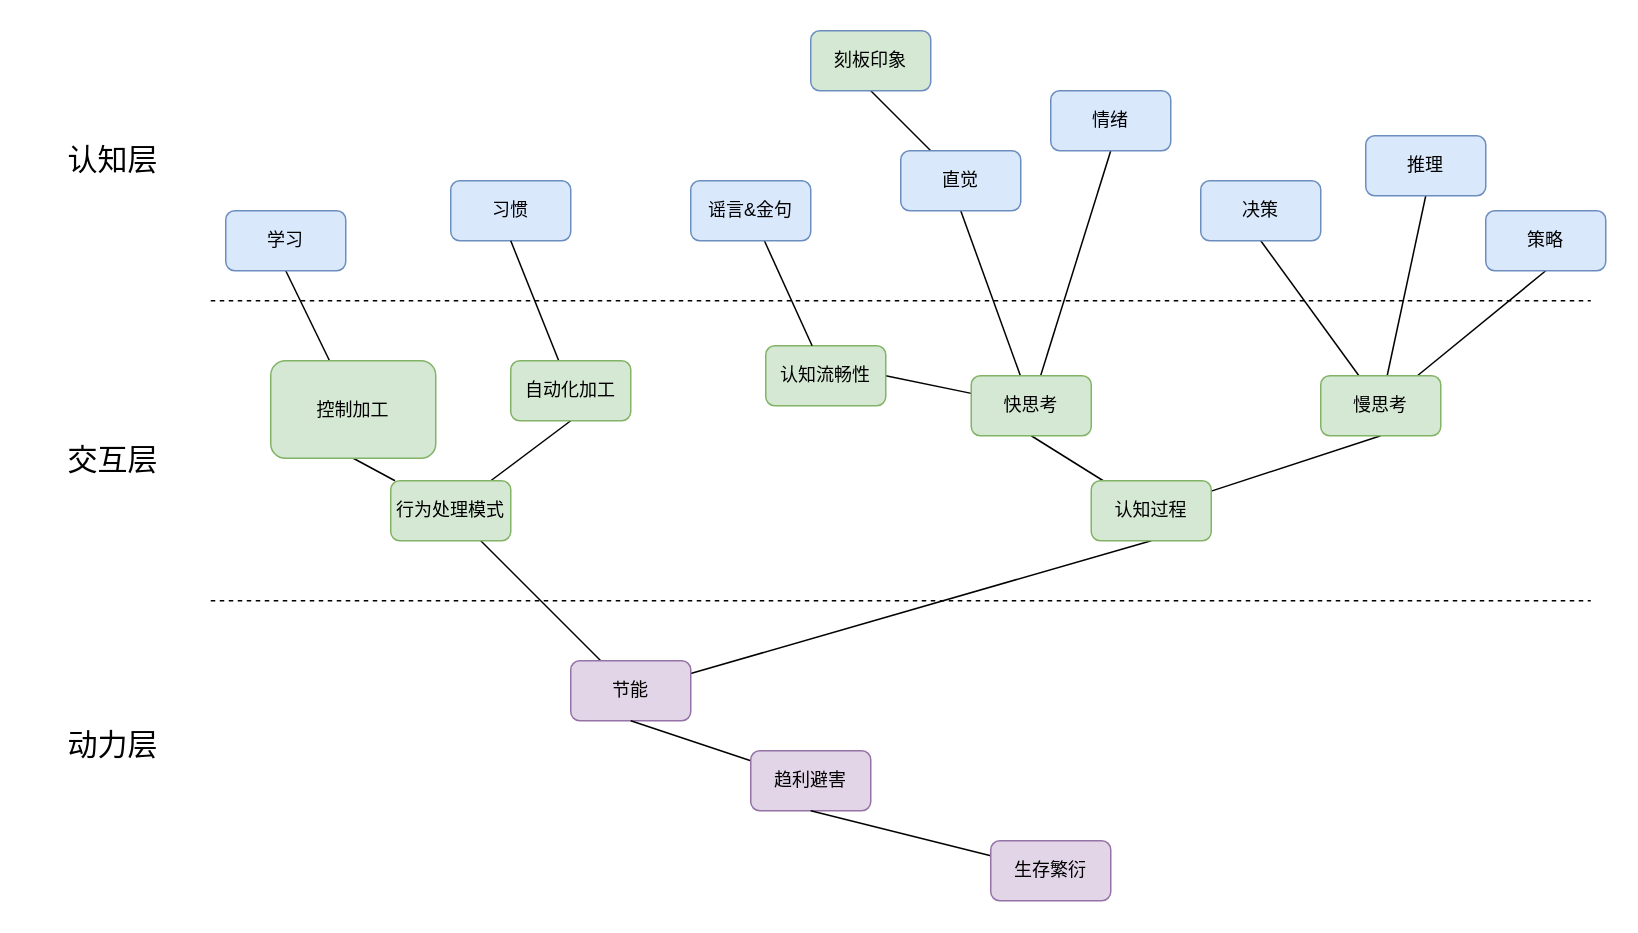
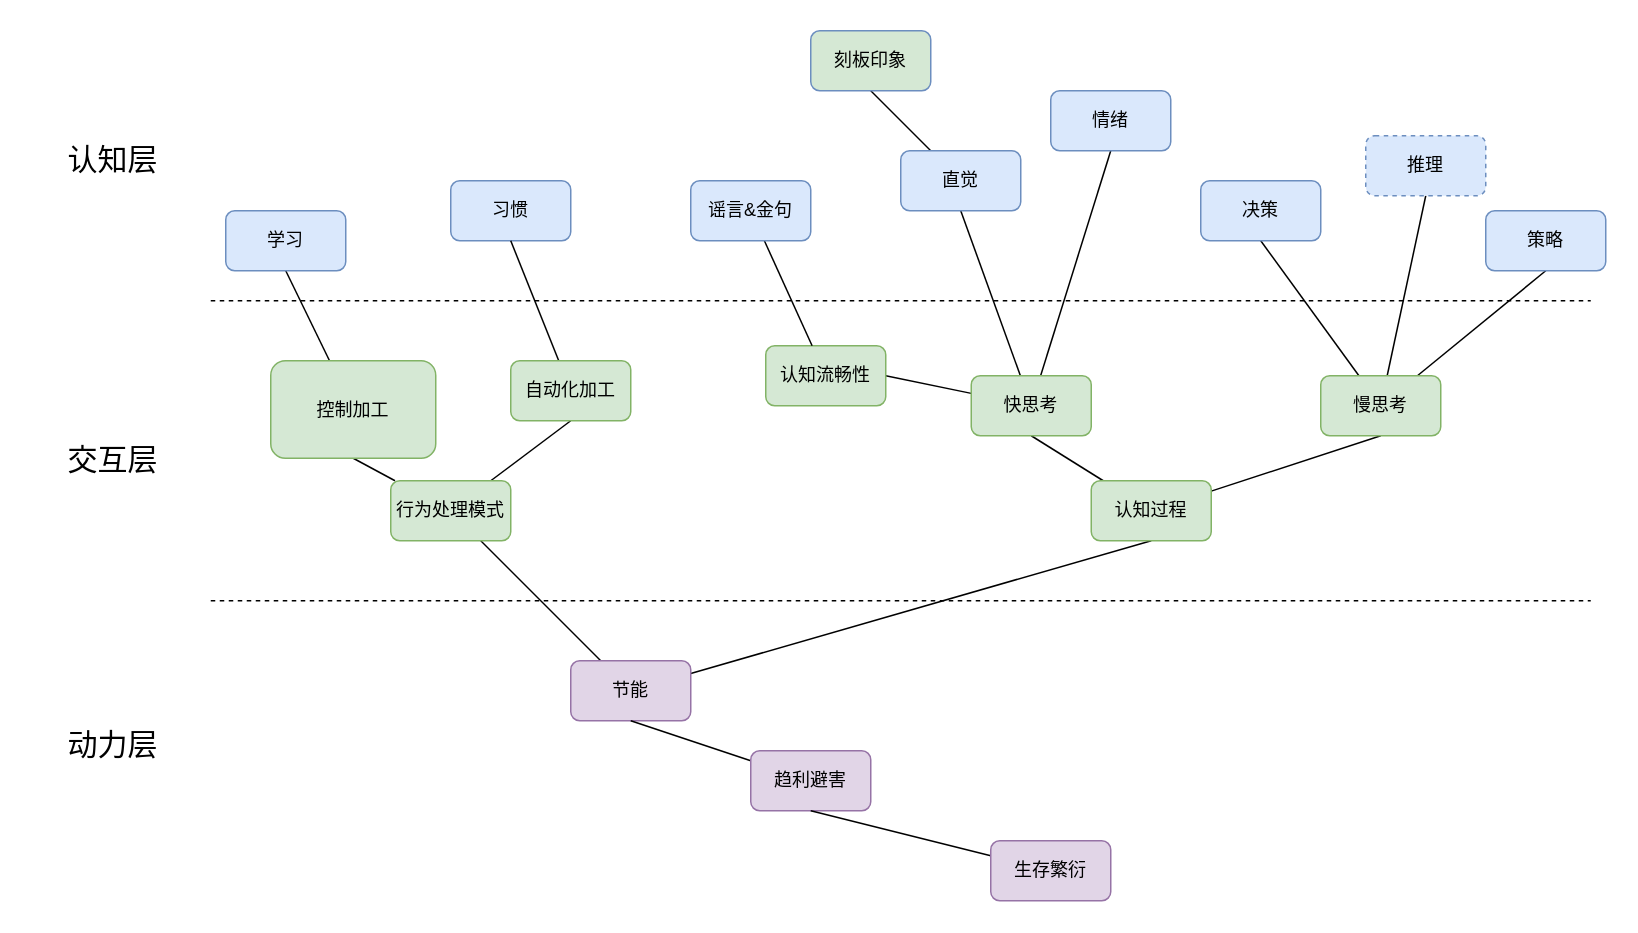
node "推理": style solid -> dashed
